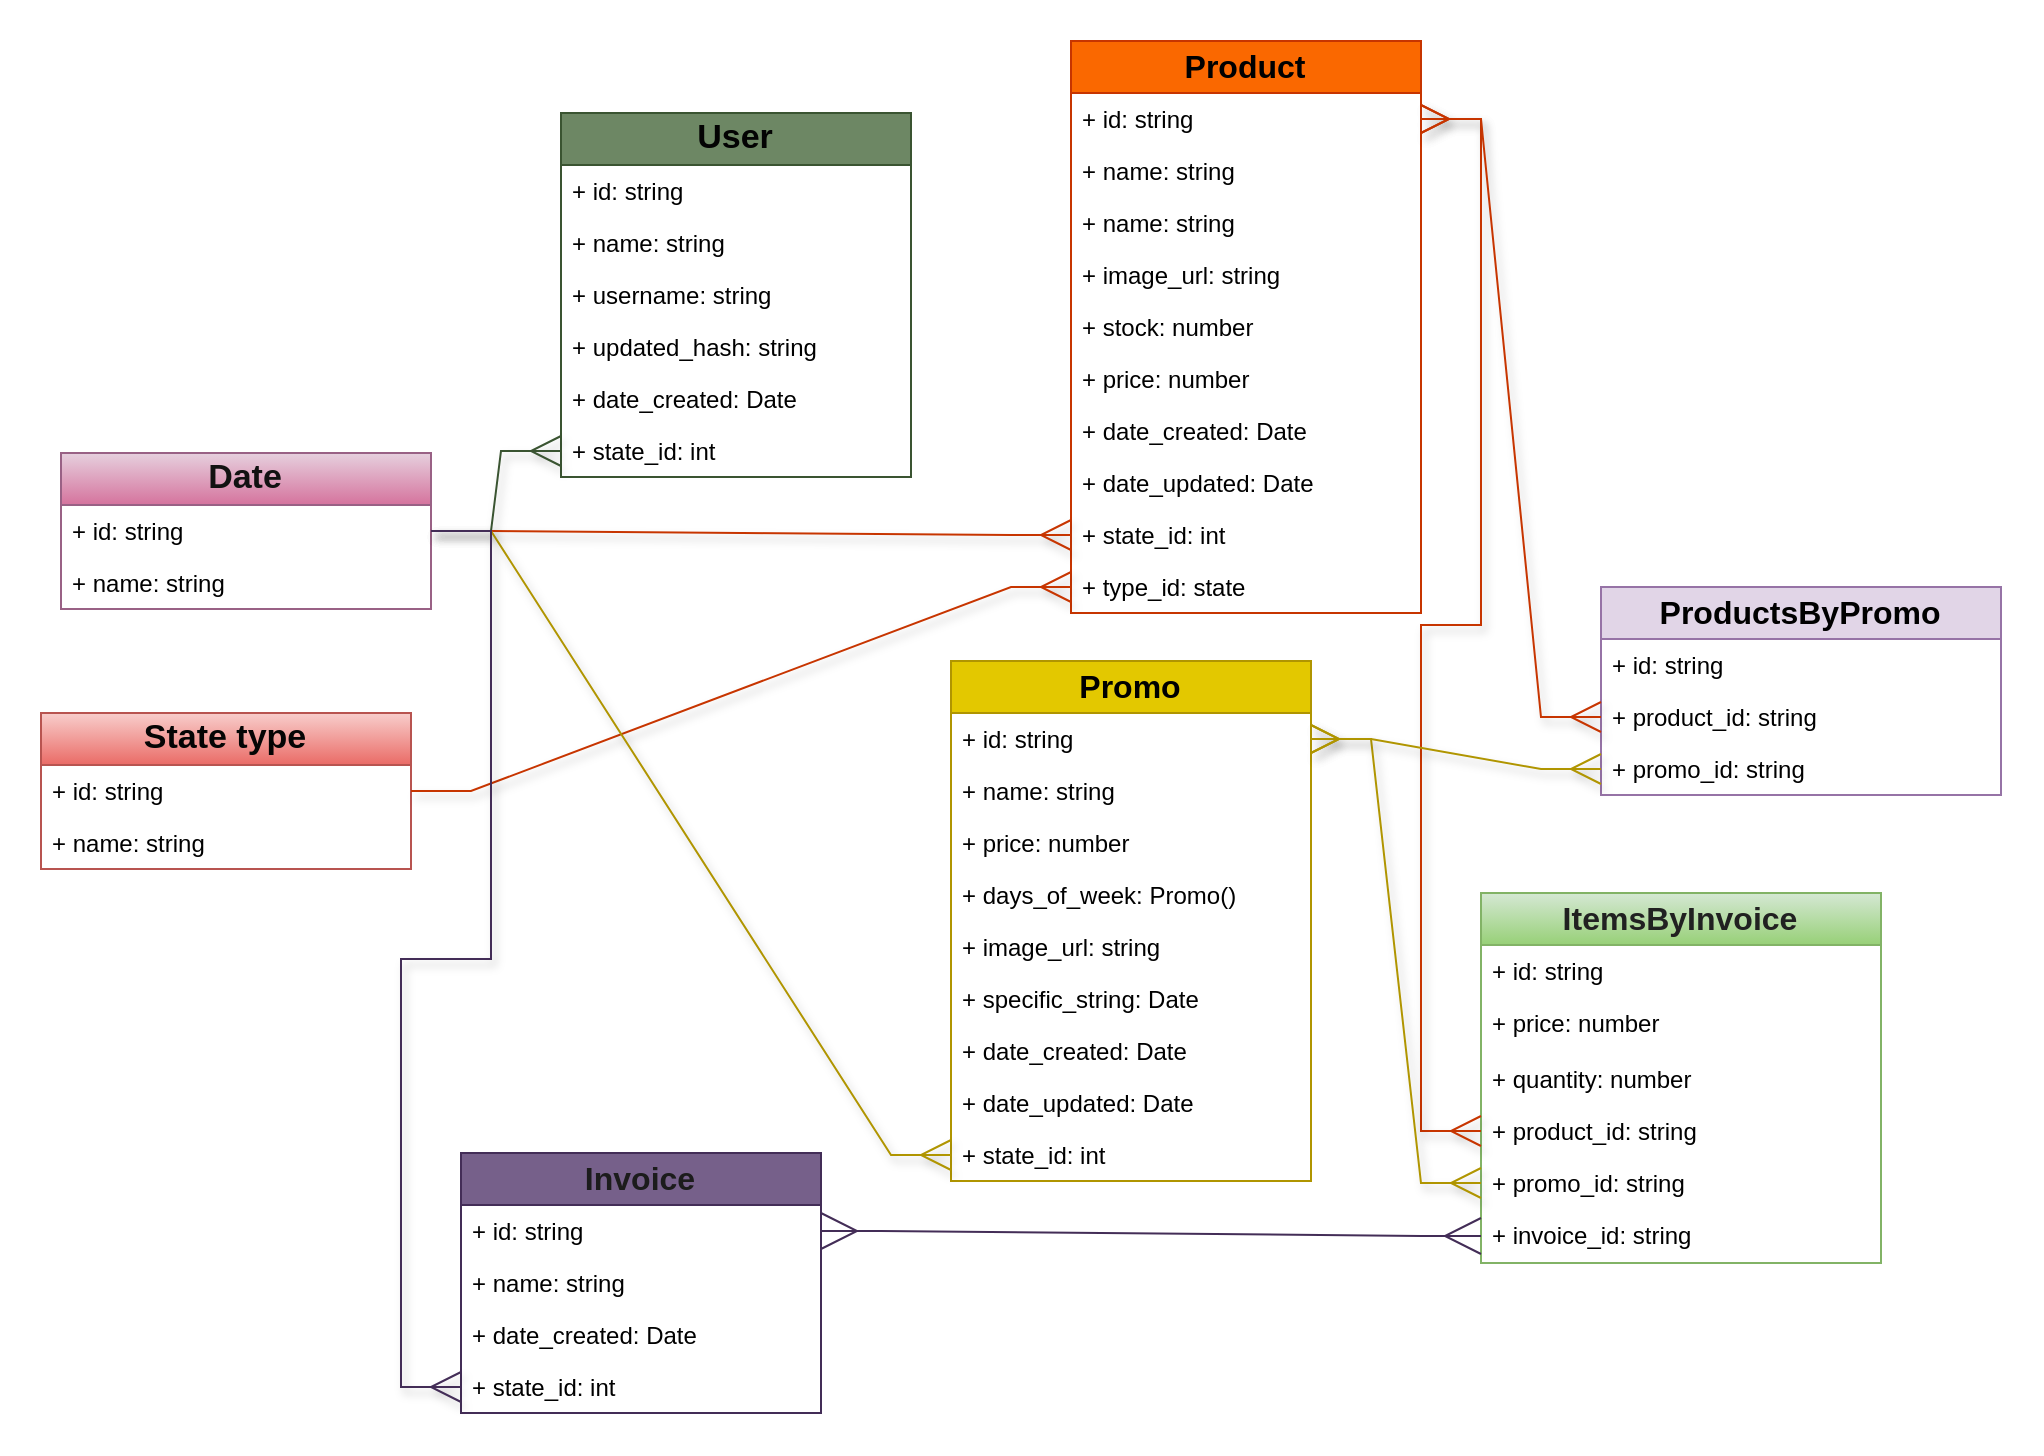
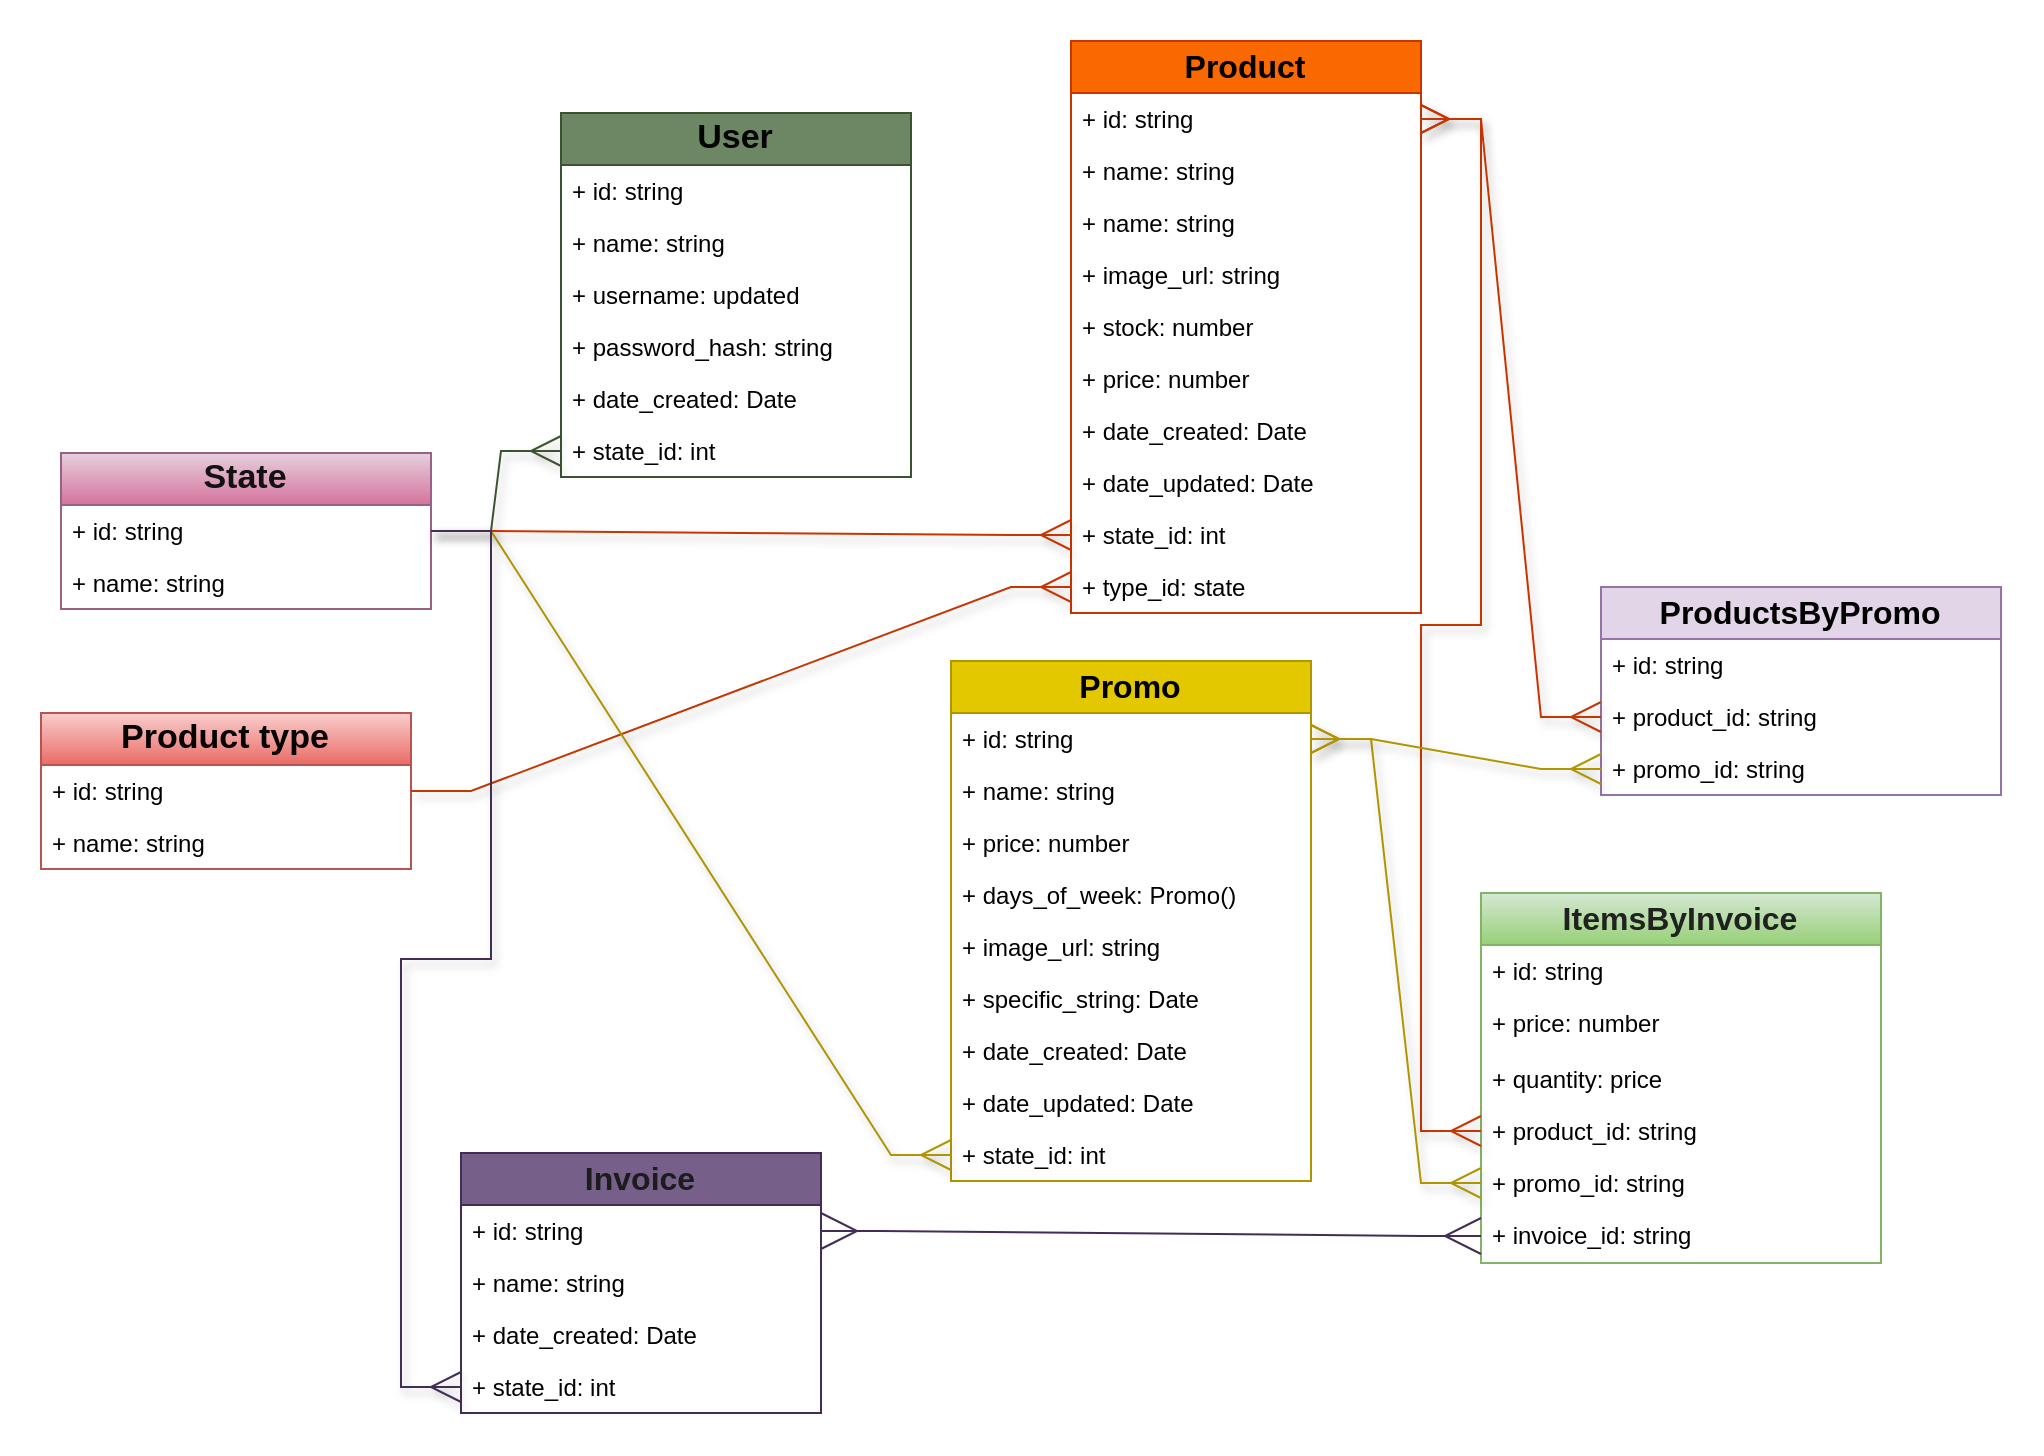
node "+ username: string": label "+ username: string" -> "+ username: updated"
node "+ updated_hash: string": label "+ updated_hash: string" -> "+ password_hash: string"
node "Date": label "Date" -> "State"
node "State type": label "State type" -> "Product type"
node "+ quantity: number": label "+ quantity: number" -> "+ quantity: price"
